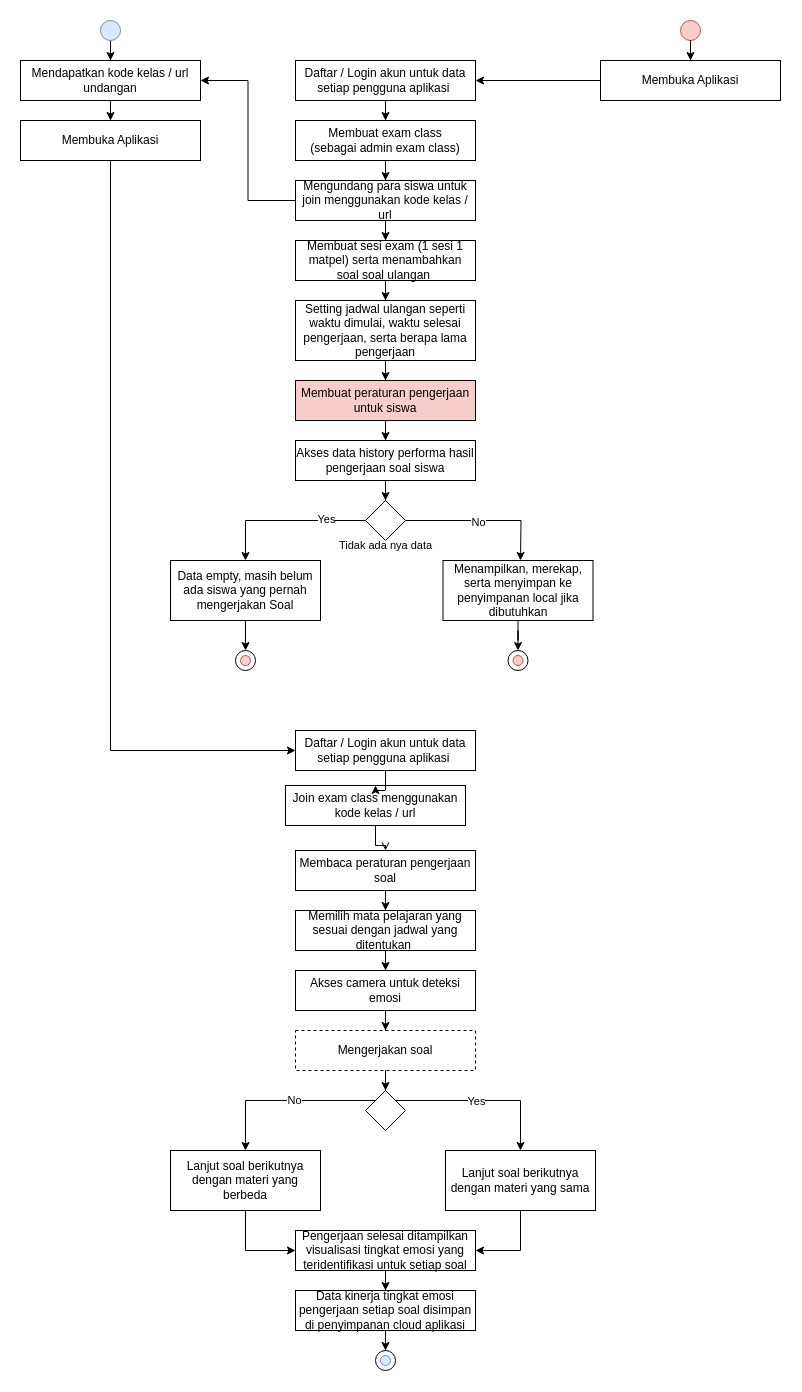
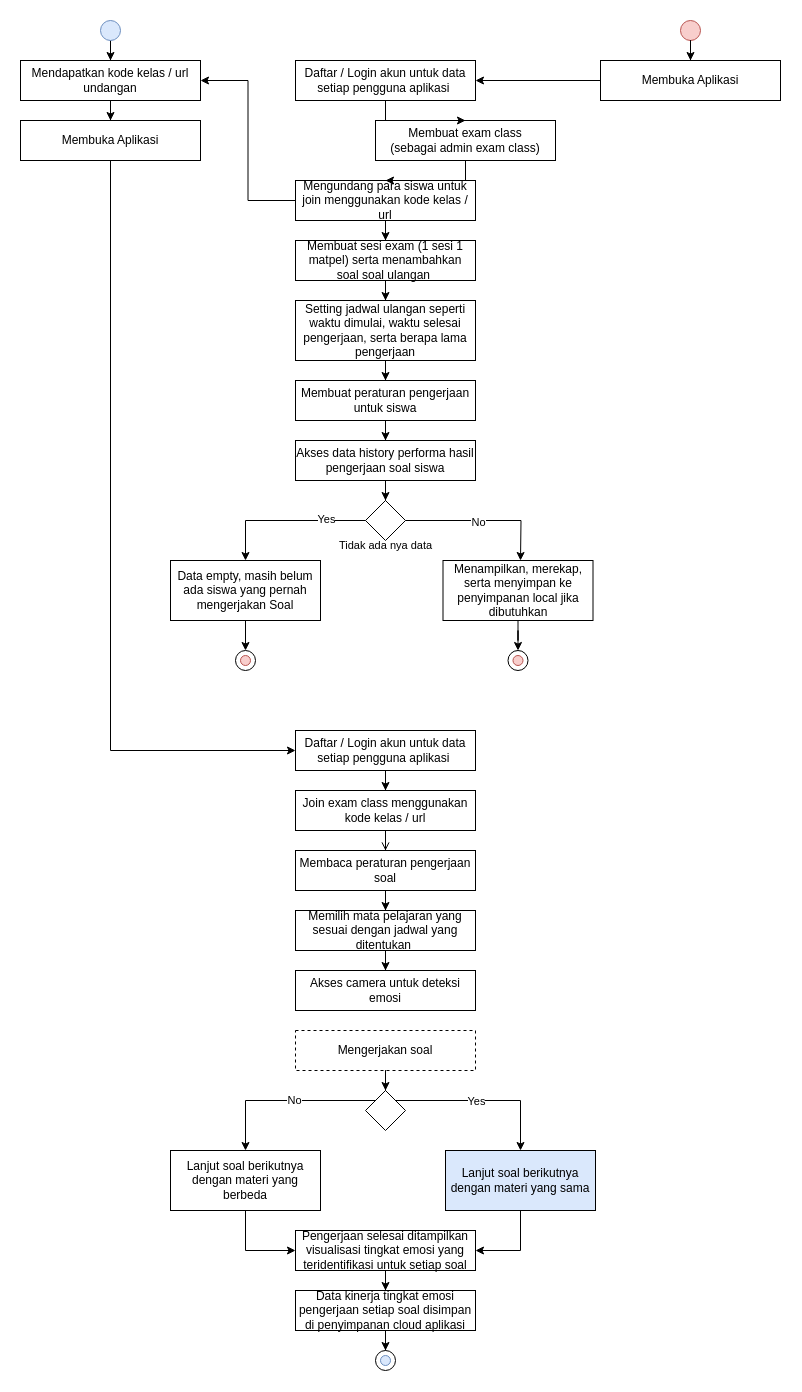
node "Membuat exam class (sebagai admin exam class)": moved (386, 141) -> (466, 141)
node "Membuat peraturan pengerjaan untuk siswa": fillcolor #f8cecc -> #ffffff
node "Join exam class menggunakan kode kelas / url": moved (376, 806) -> (386, 811)
edge "Akses camera untuk deteksi emosi" -> "Mengerjakan soal": removed
node "Lanjut soal berikutnya dengan materi yang sama": fillcolor #ffffff -> #dae8fc
